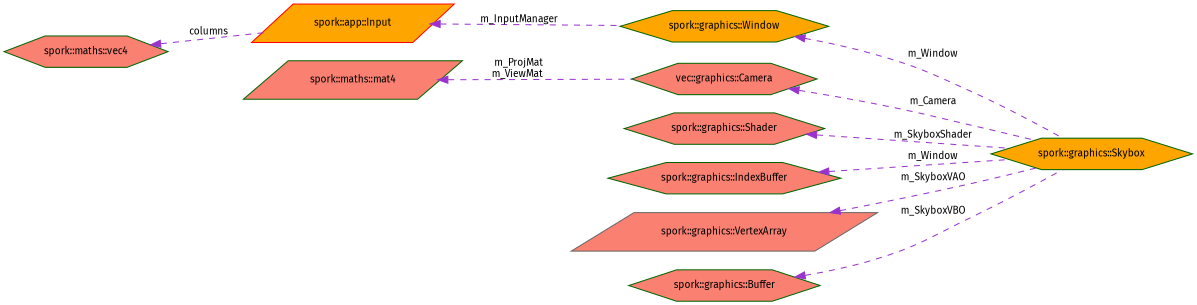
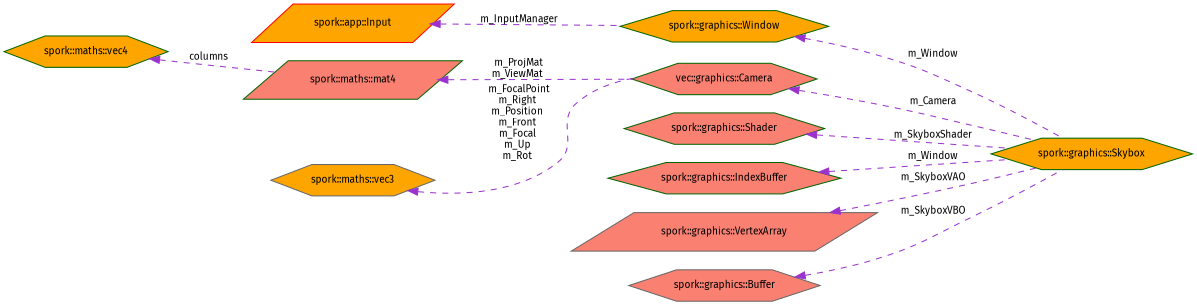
edge "spork::app::Input" -> "spork::maths::vec4": now "spork::maths::mat4" -> "spork::maths::vec4"
node "spork::maths::vec4": fillcolor salmon -> orange
node "spork::maths::vec3": added
node "spork::graphics::Buffer": color darkgreen -> gray40
